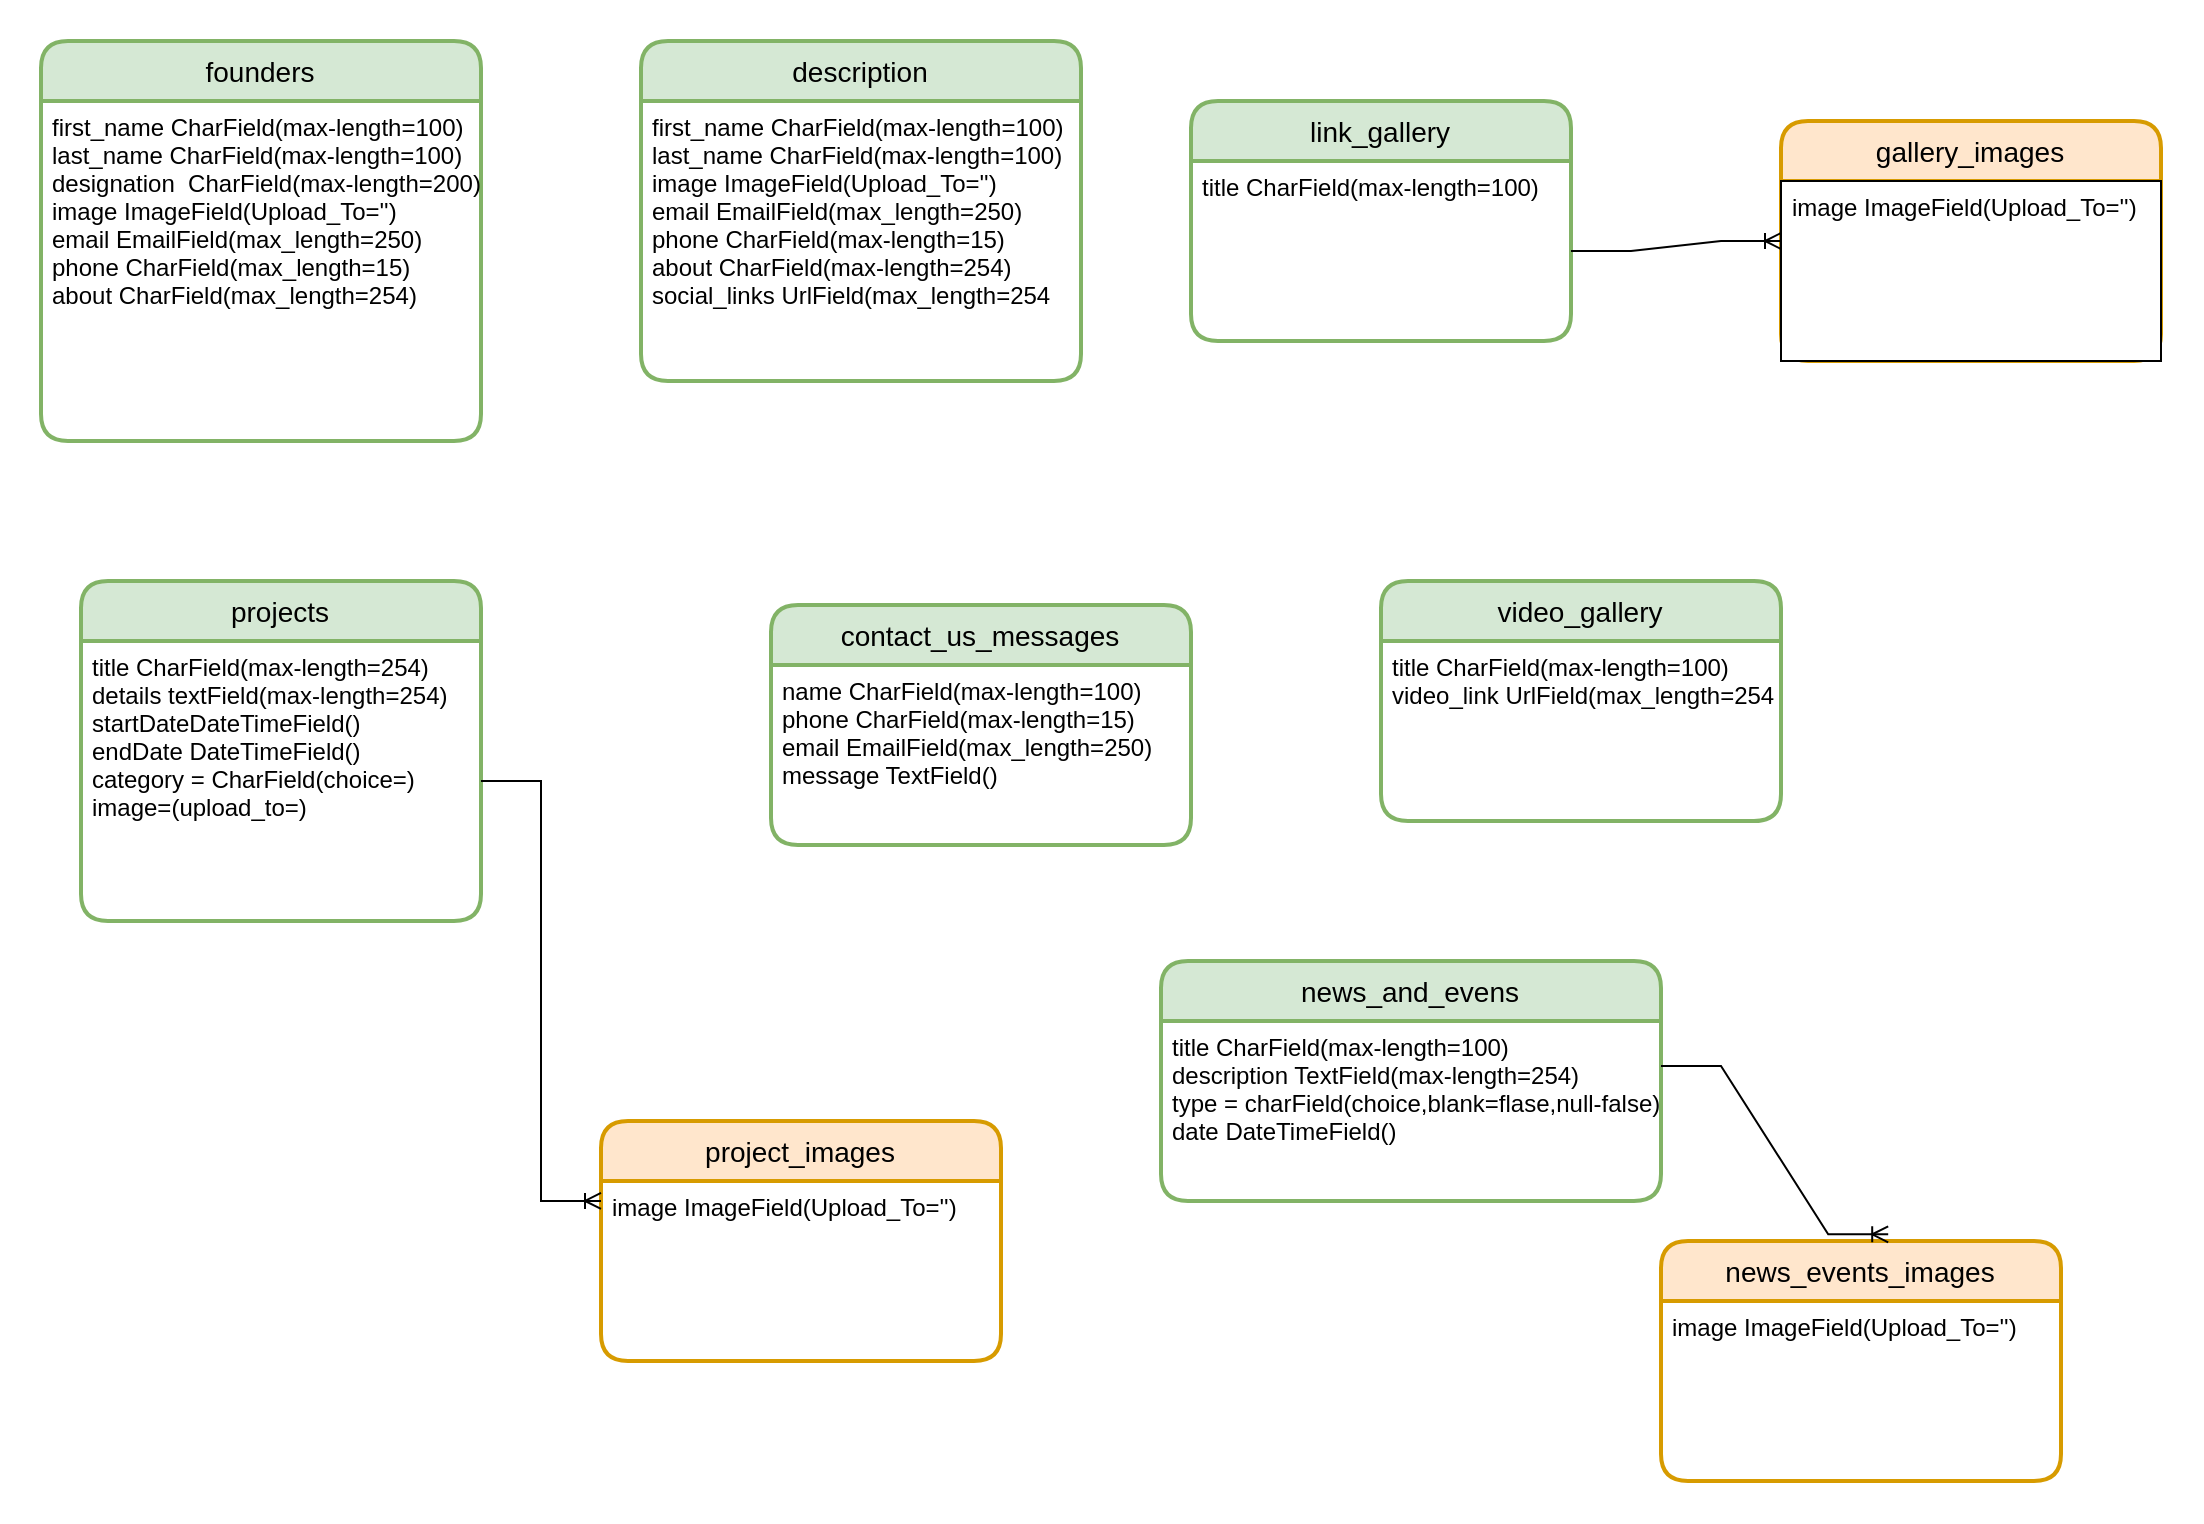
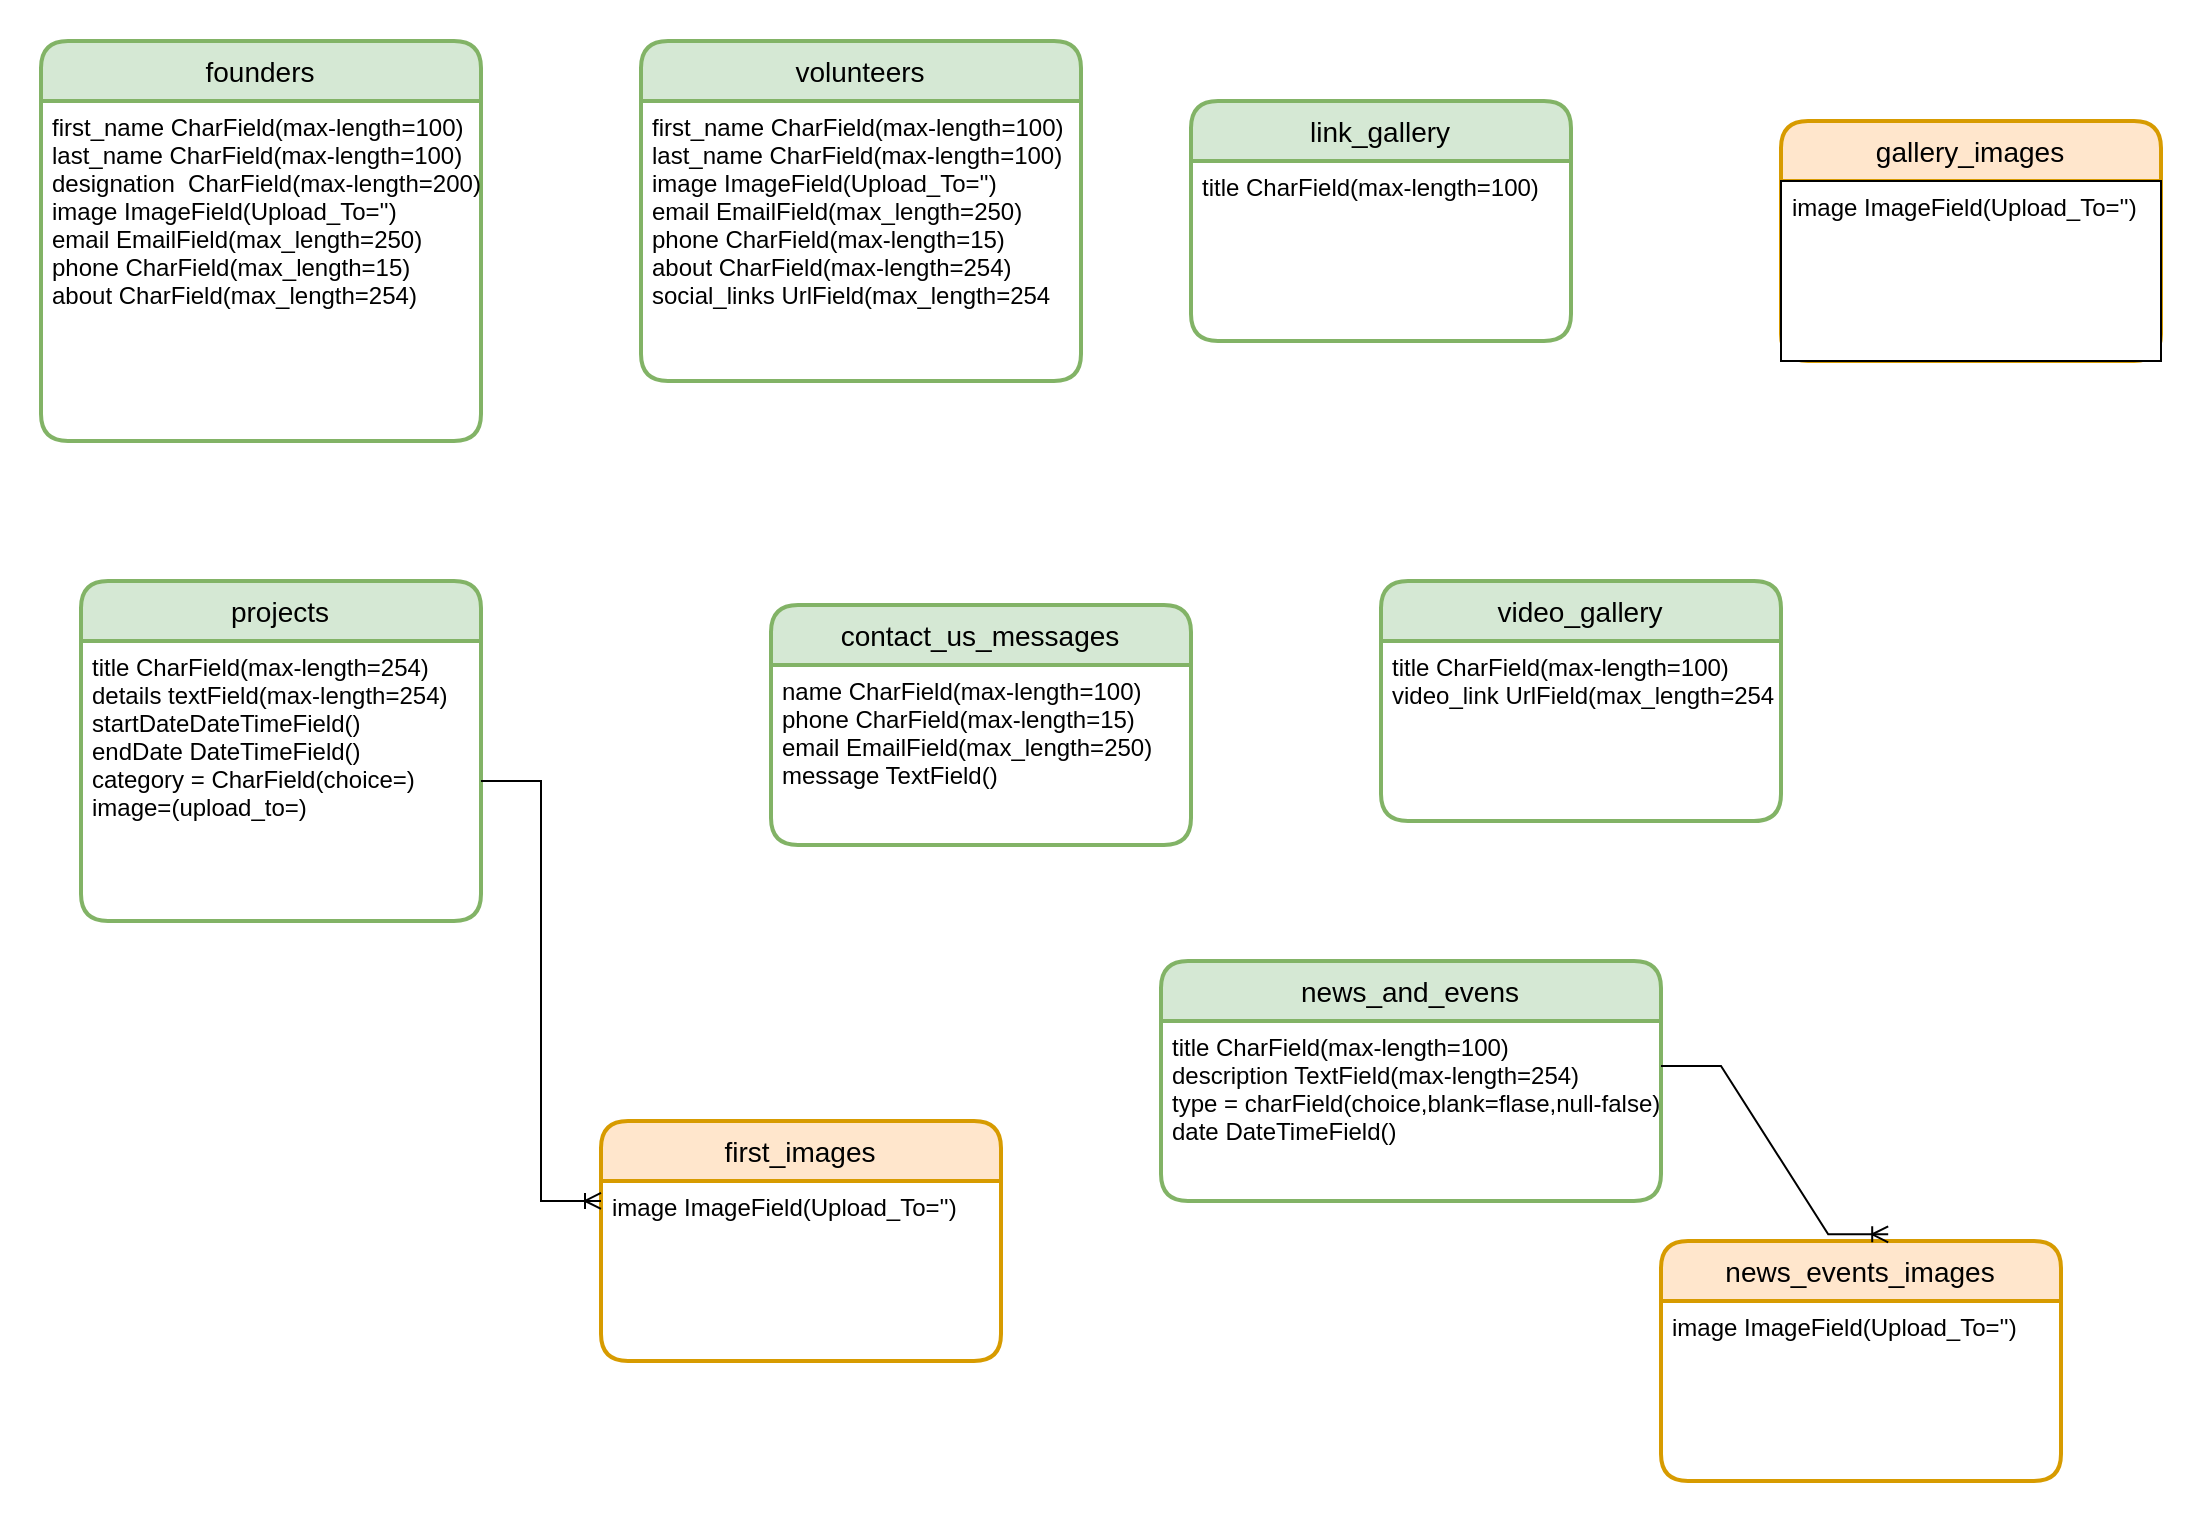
node "description": label "description" -> "volunteers"
edge "title CharField(max-length=100)" -> "gallery_images": removed
node "project_images": label "project_images" -> "first_images"
